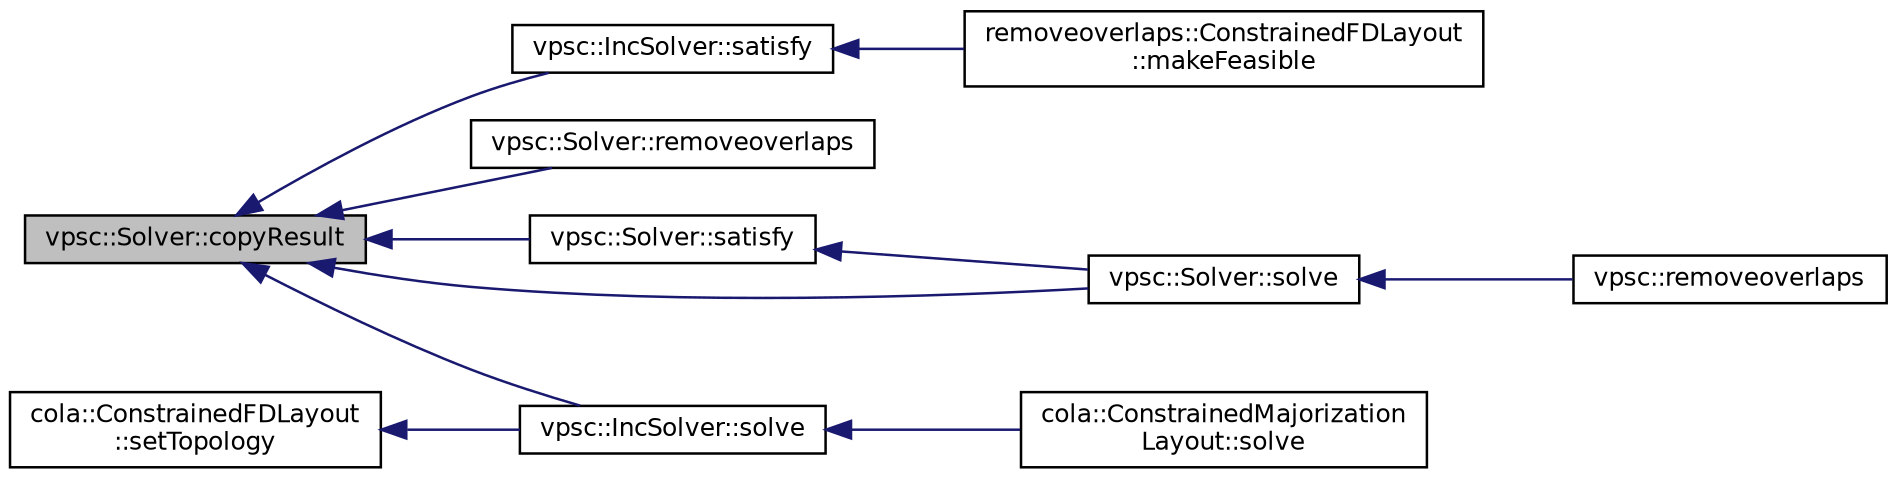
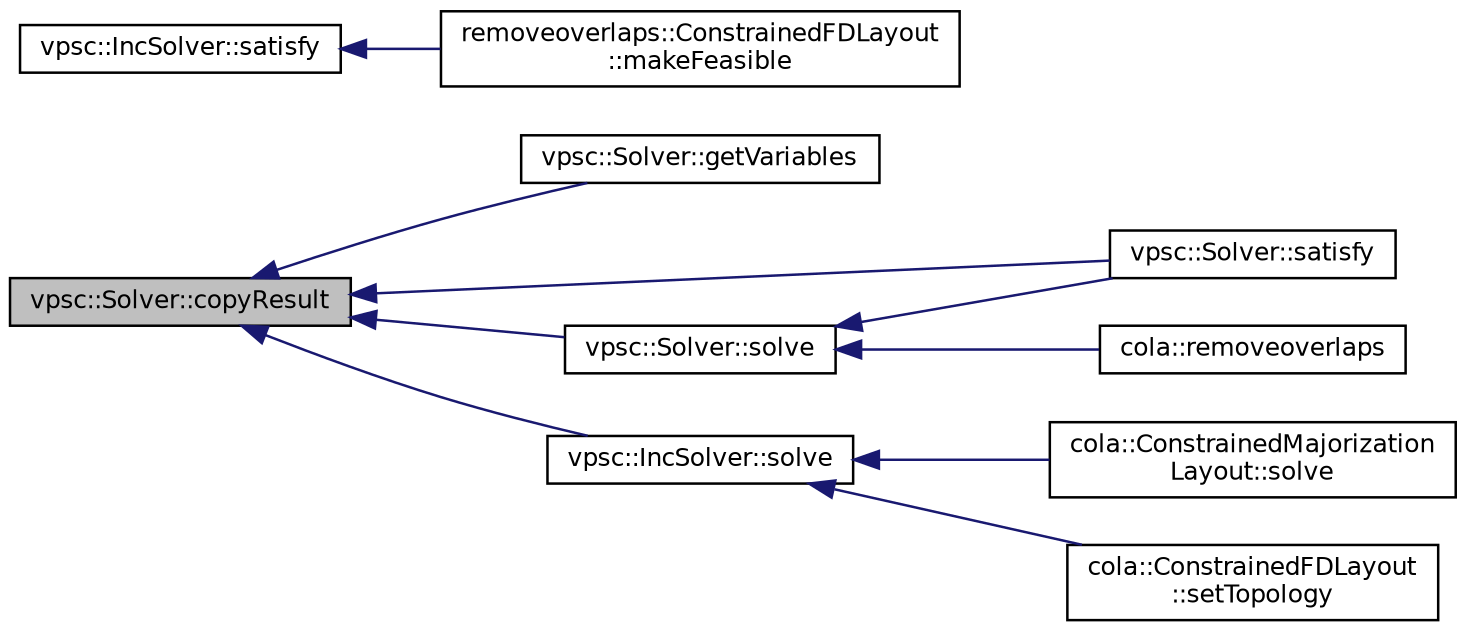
edge "vpsc::IncSolver::satisfy" -> "vpsc::Solver::copyResult": removed
node "vpsc::Solver::removeoverlaps": label "vpsc::Solver::removeoverlaps" -> "vpsc::Solver::getVariables"
edge "vpsc::Solver::solve" -> "vpsc::Solver::satisfy": reversed
node "vpsc::removeoverlaps": label "vpsc::removeoverlaps" -> "cola::removeoverlaps"
edge "vpsc::IncSolver::solve" -> "cola::ConstrainedFDLayout ::setTopology": reversed
